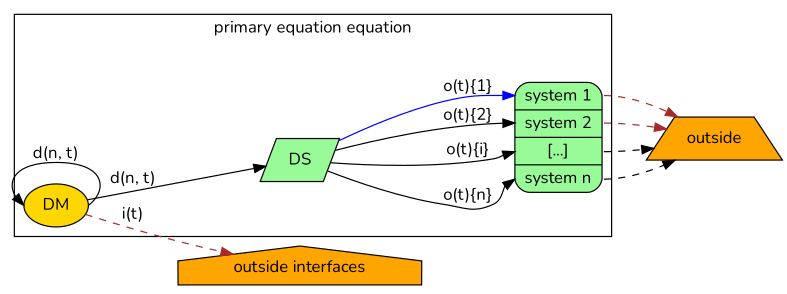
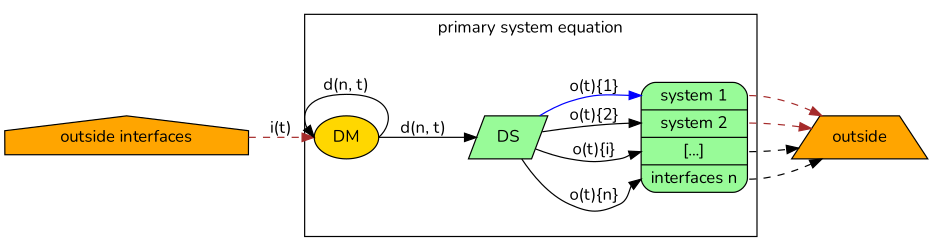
cluster "primary equation equation": label "primary equation equation" -> "primary system equation"
node "system 1": text "system n" -> "interfaces n"
edge "DM" -> "outside interfaces": reversed
